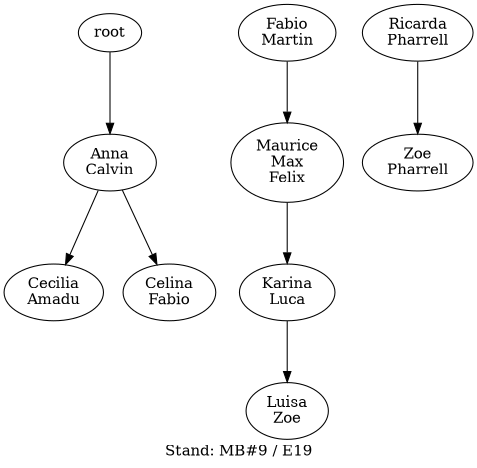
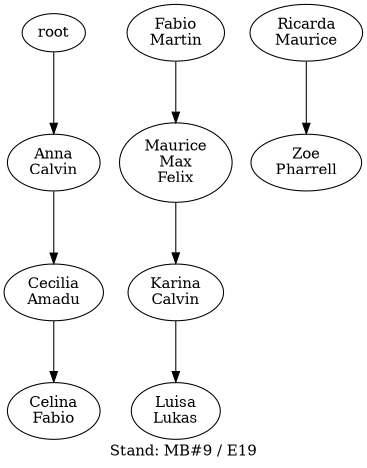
node "Ricarda Pharrell": label "Ricarda Pharrell" -> "Ricarda Maurice"
edge "Anna Calvin" -> "Celina Fabio": now "Cecilia Amadu" -> "Celina Fabio"
node "Karina Luca": label "Karina Luca" -> "Karina Calvin"
node "Luisa Zoe": label "Luisa Zoe" -> "Luisa Lukas"
